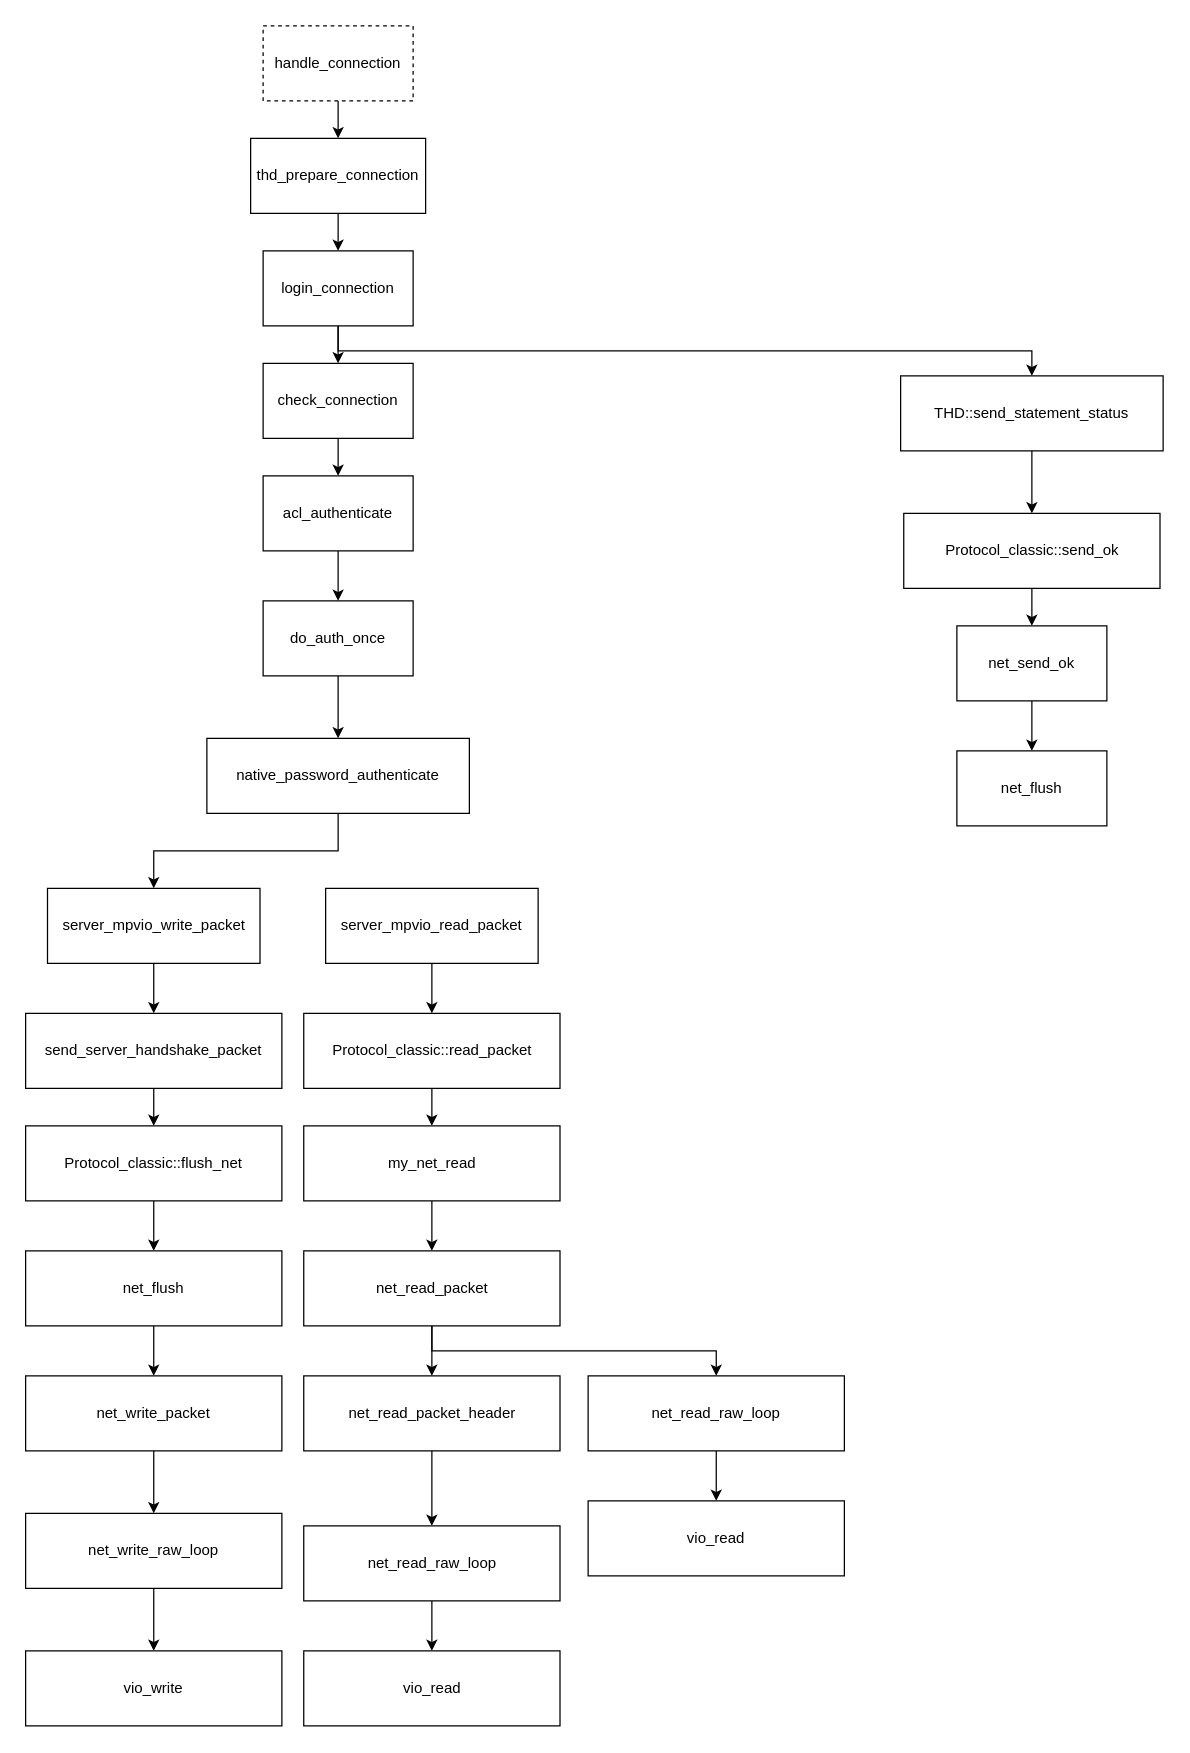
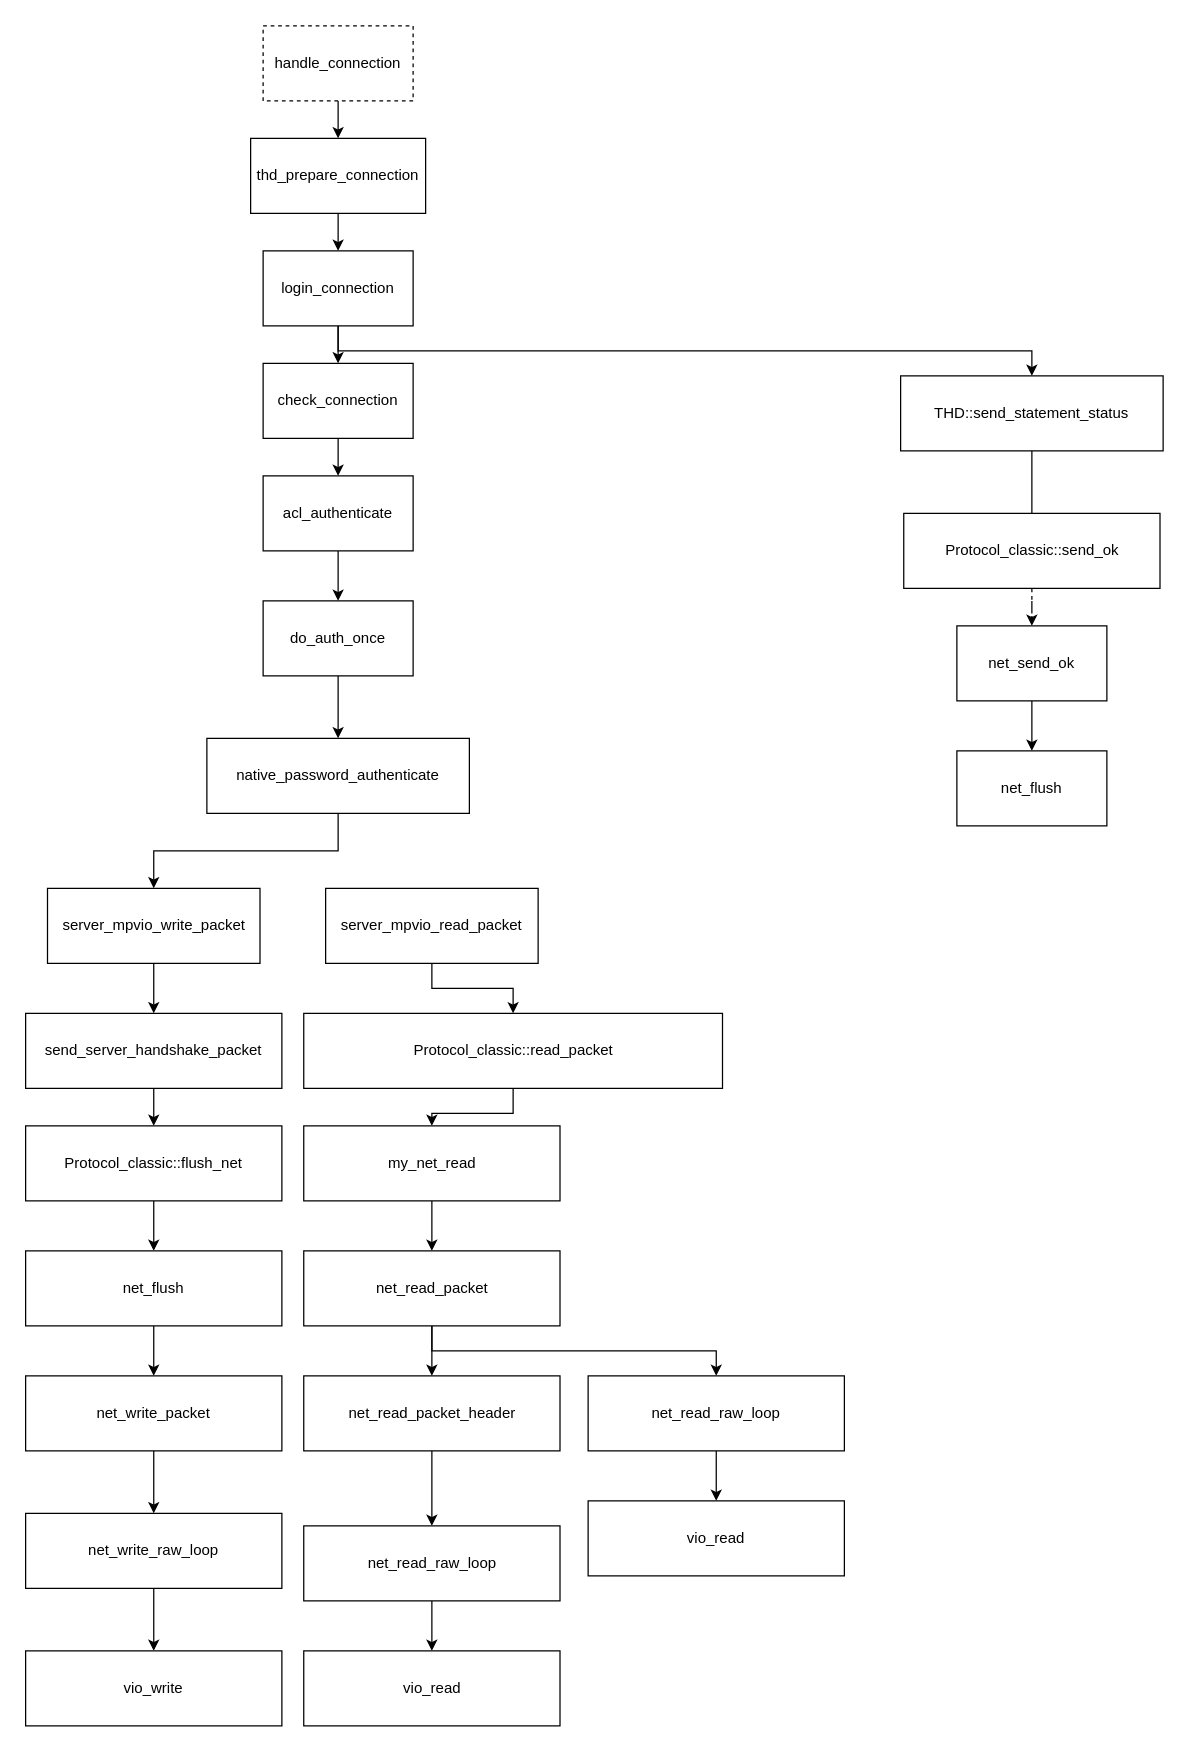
edge "THD::send_statement_status" -> "Protocol_classic::send_ok": arrowhead classic -> none
edge "Protocol_classic::send_ok" -> "net_send_ok": style solid -> dashed
node "Protocol_classic::read_packet": size 256x75 -> 419x75
